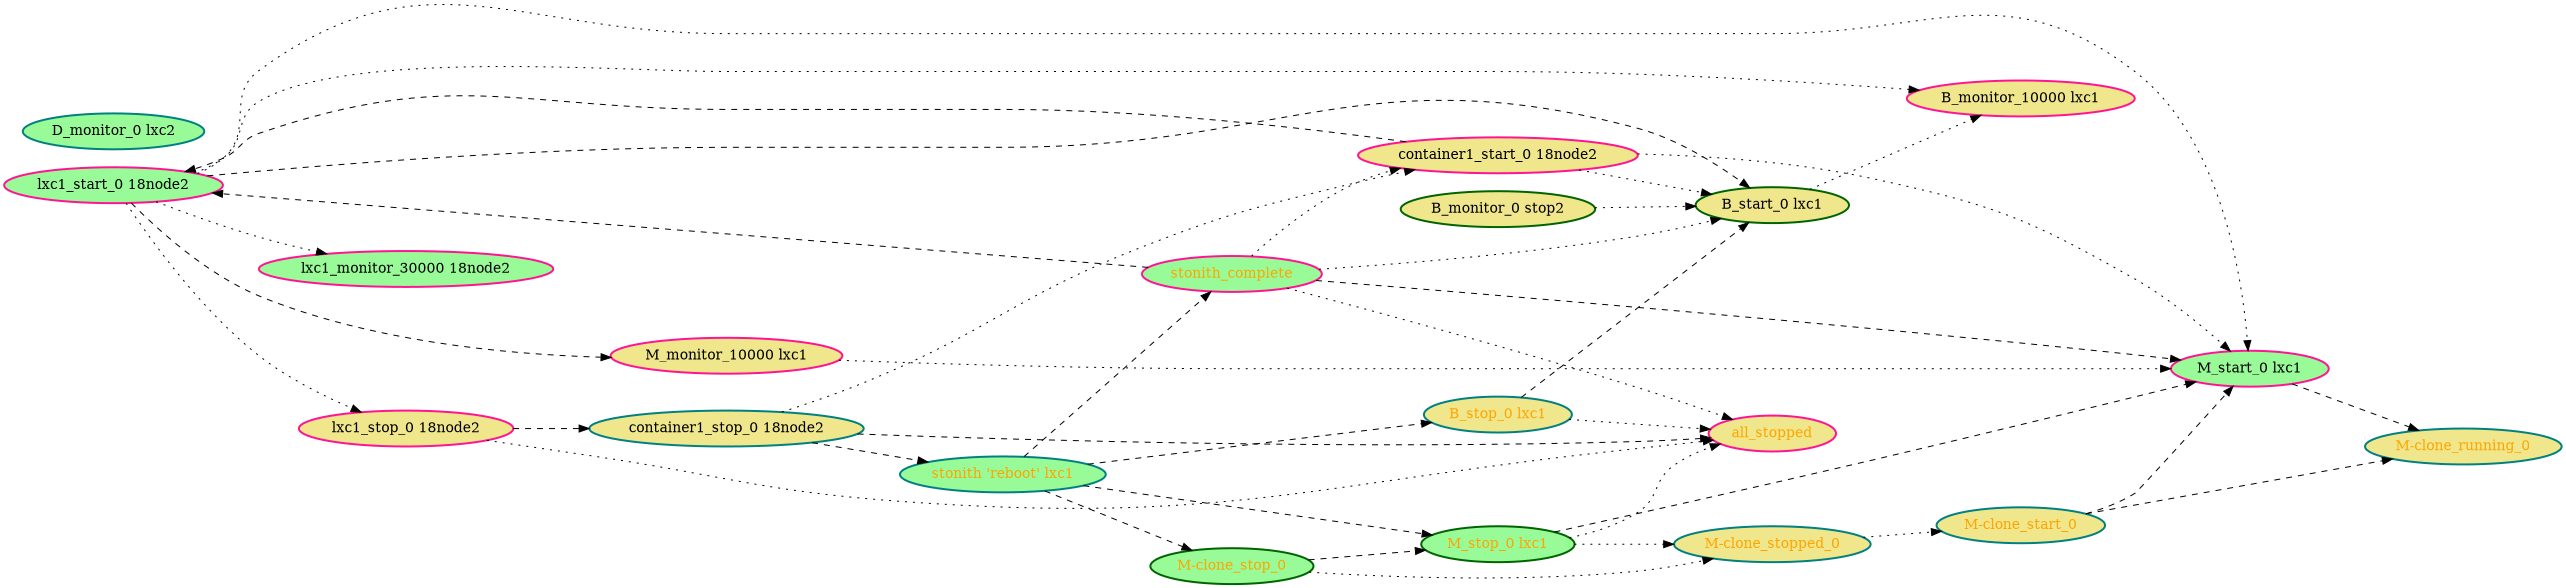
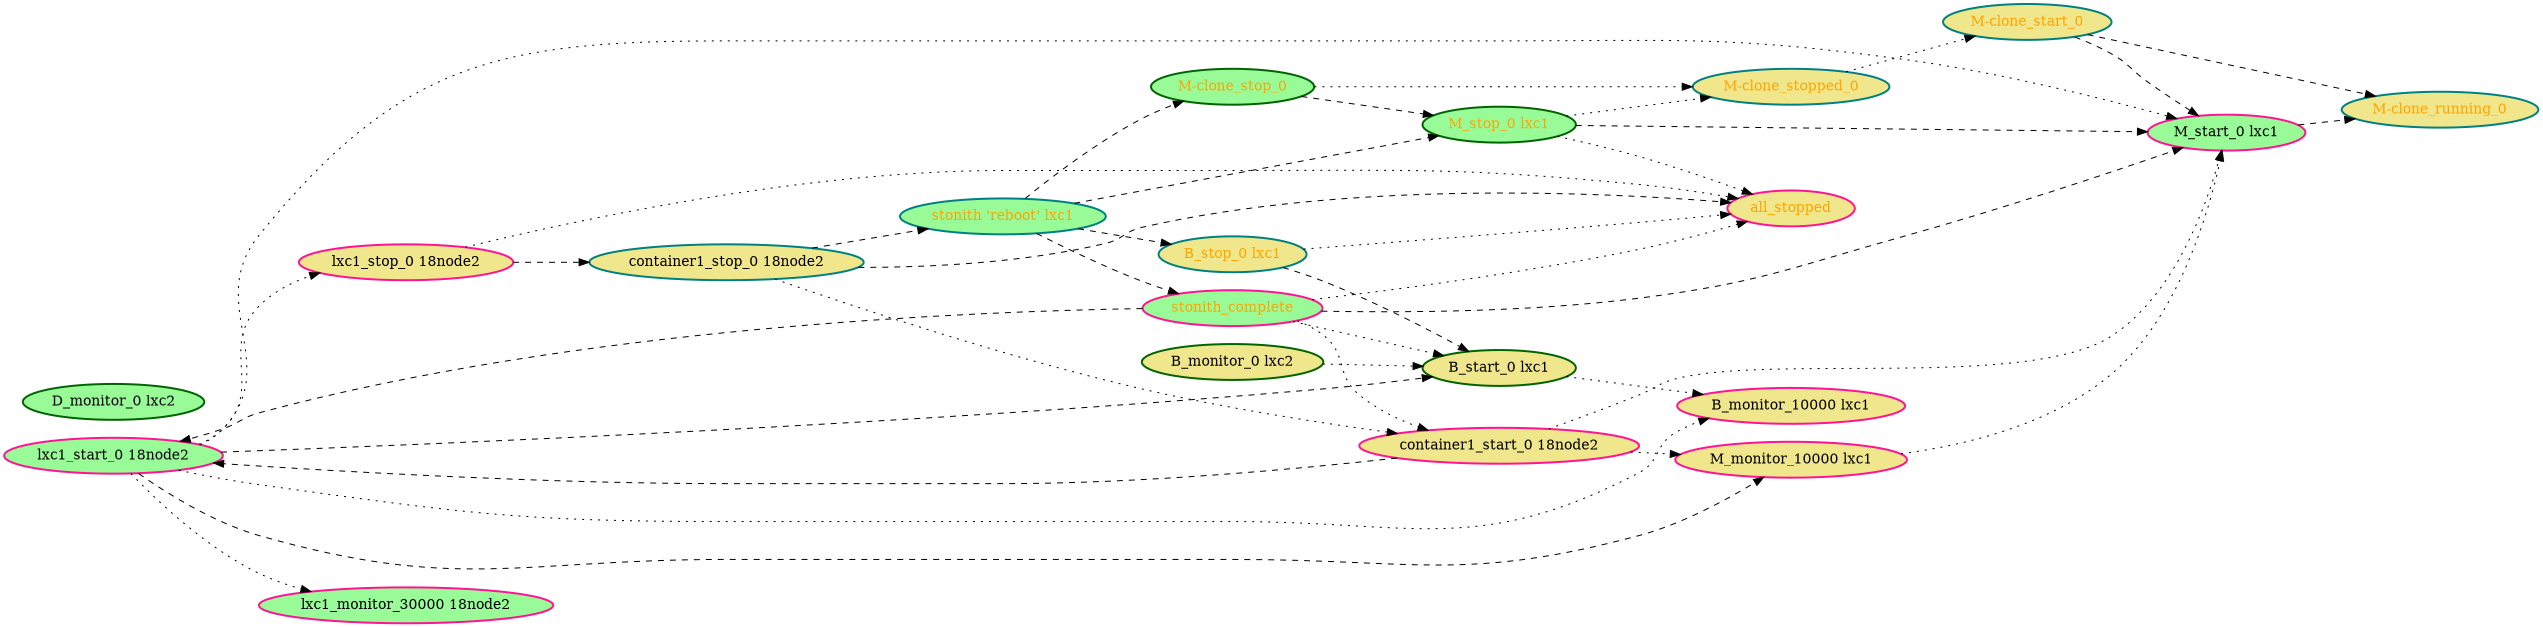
node "D_monitor_0 lxc2": color teal -> darkgreen
edge "container1_start_0 18node2" -> "B_start_0 lxc1": now "container1_start_0 18node2" -> "M_monitor_10000 lxc1"
node "B_monitor_0 stop2": label "B_monitor_0 stop2" -> "B_monitor_0 lxc2"
